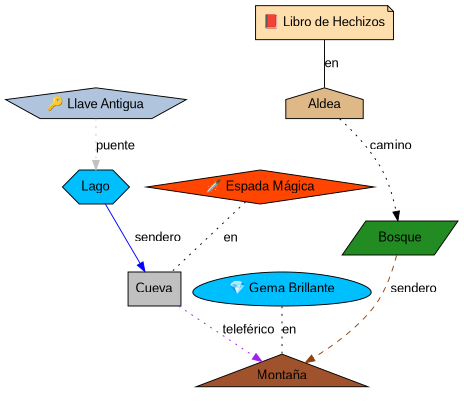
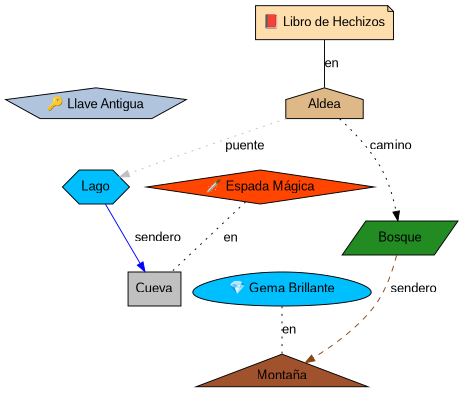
edge "🔑 Llave Antigua" -> "Lago": now "Aldea" -> "Lago"
edge "Cueva" -> "Montaña": removed, label "teleférico"
